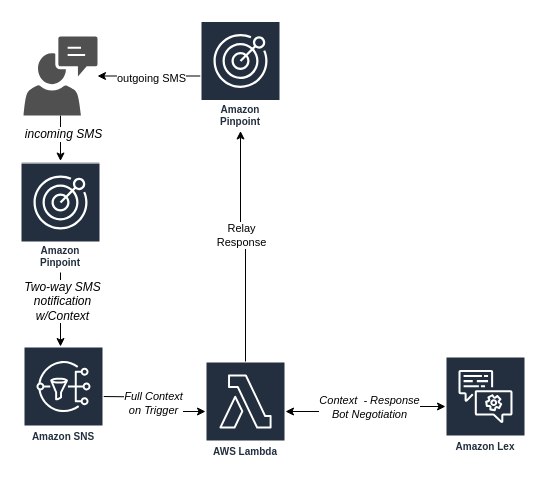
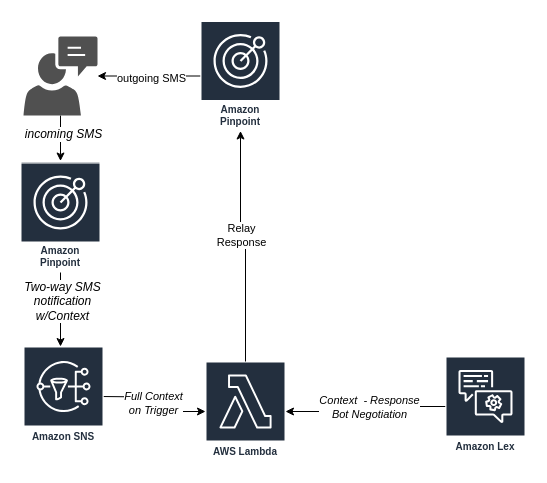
edge "Amazon Lex" -- "AWS Lambda": arrowhead classic -> none
